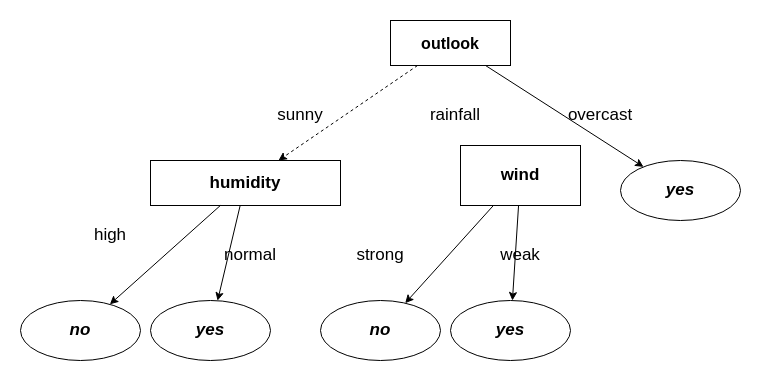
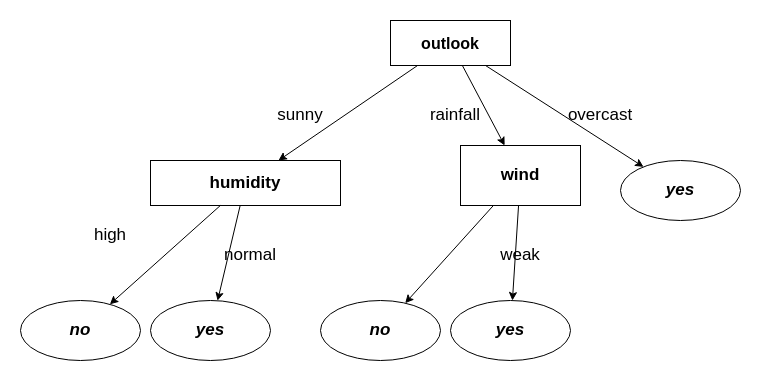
edge "outlook" -> "wind": added
edge "outlook" -> "humidity": style dashed -> solid
node "strong": removed
